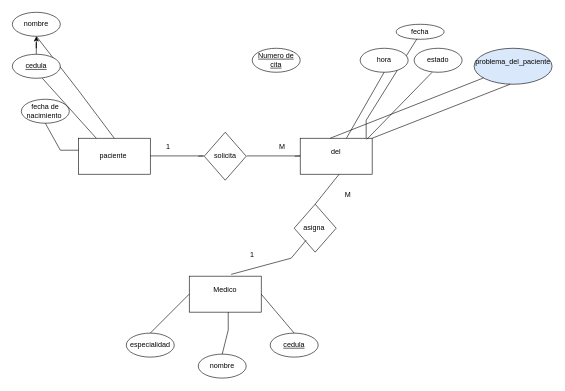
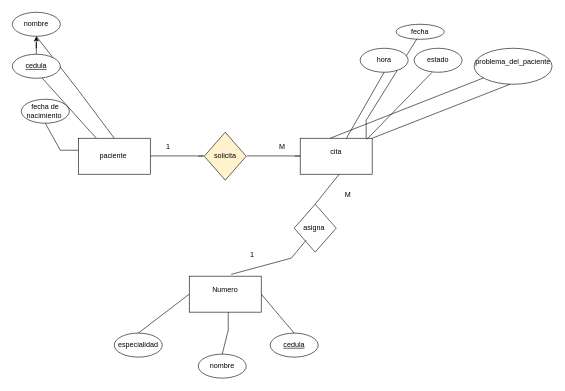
node "Numero de cita": removed
node "problema_del_paciente": fillcolor #dae8fc -> #ffffff
node "solicita": fillcolor #ffffff -> #fff2cc
node "del": label "del" -> "cita"
node "Medico": label "Medico" -> "Numero"
node "especialidad": moved (150, 345) -> (138, 345)
